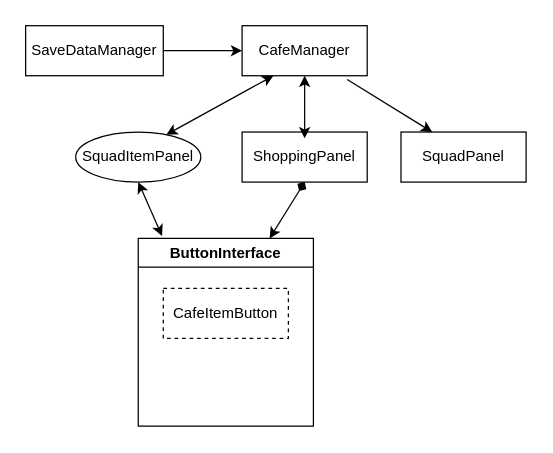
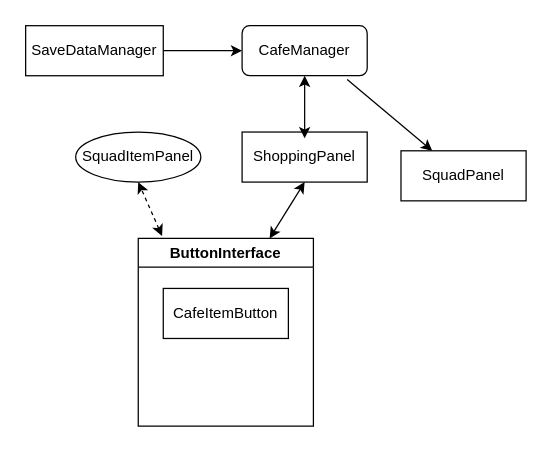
node "CafeManager": shape rectangle -> rounded rectangle
edge "CafeManager" -- "SquadItemPanel": removed
node "SquadPanel": moved (463, 157) -> (463, 176)
edge "ShoppingPanel" -- "ButtonInterface": arrowhead diamond -> classic
edge "SquadItemPanel" -- "ButtonInterface": style solid -> dashed
node "CafeItemButton": style dashed -> solid
